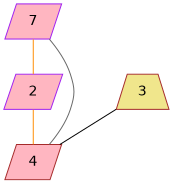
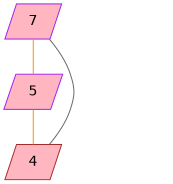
node "2": label "2" -> "5"
node "3": removed
